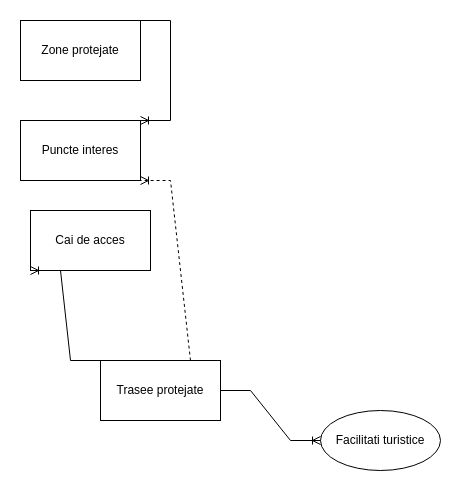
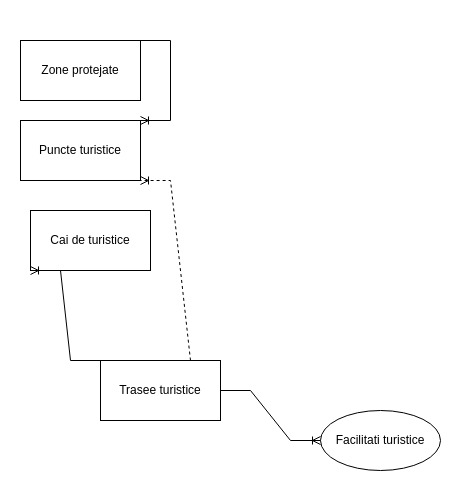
node "Zone protejate": moved (81, 51) -> (81, 71)
node "Puncte interes": label "Puncte interes" -> "Puncte turistice"
node "Cai de acces": label "Cai de acces" -> "Cai de turistice"
node "Trasee protejate": label "Trasee protejate" -> "Trasee turistice"
